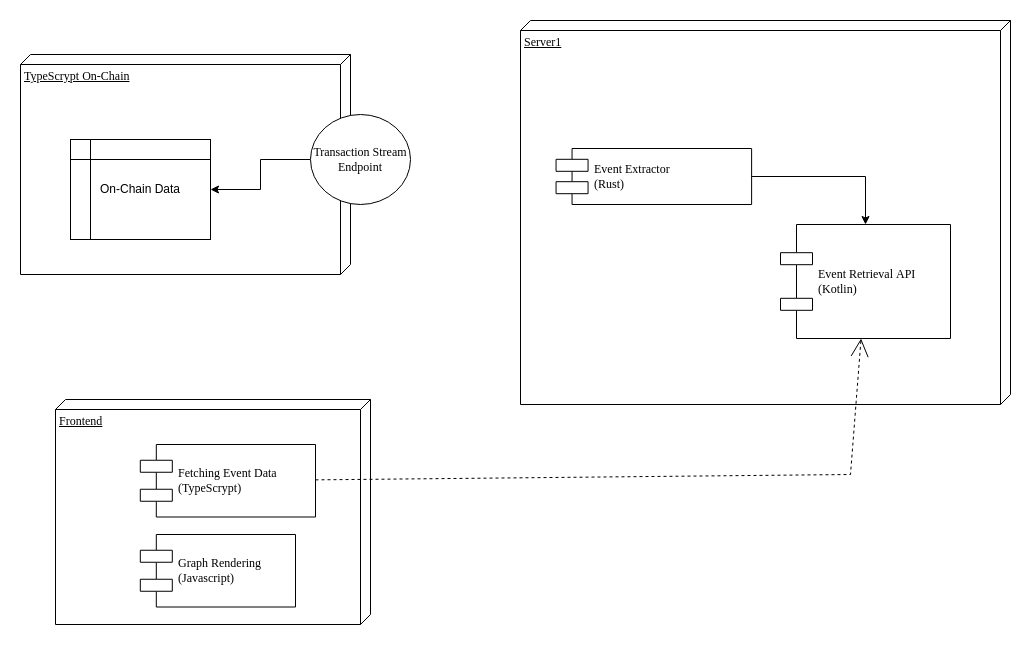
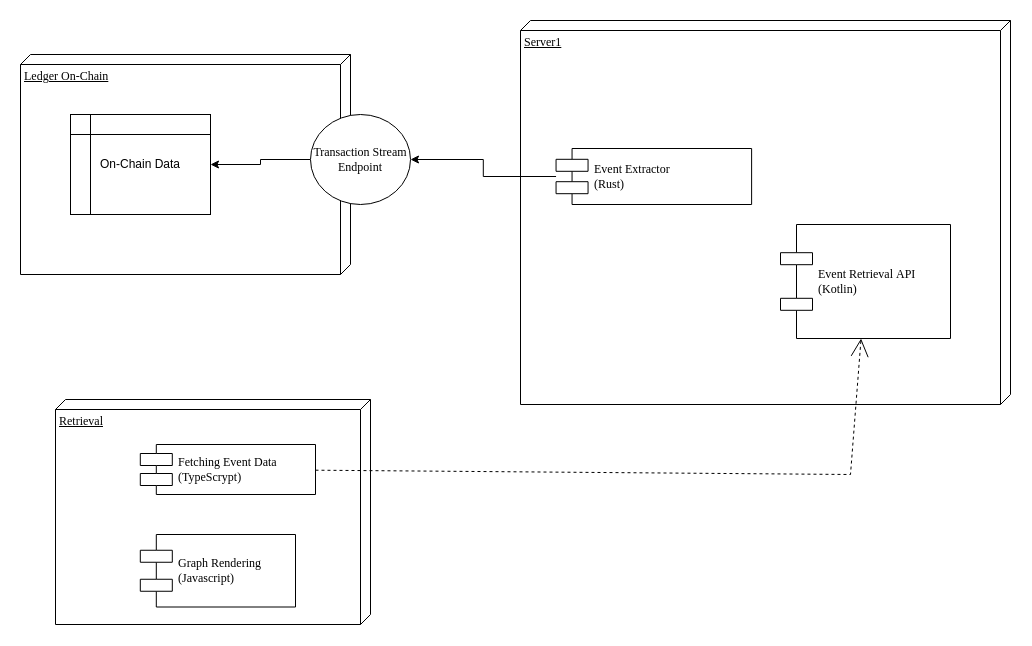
node "TypeScrypt On-Chain": label "TypeScrypt On-Chain" -> "Ledger On-Chain"
edge "Event Extractor (Rust)" -> "Event Retrieval API (Kotlin)": now "Event Extractor (Rust)" -> "Transaction Stream Endpoint"
node "On-Chain Data": moved (141, 190) -> (141, 165)
node "Frontend": label "Frontend" -> "Retrieval"
node "Fetching Event Data (TypeScrypt)": size 175x73 -> 175x50
